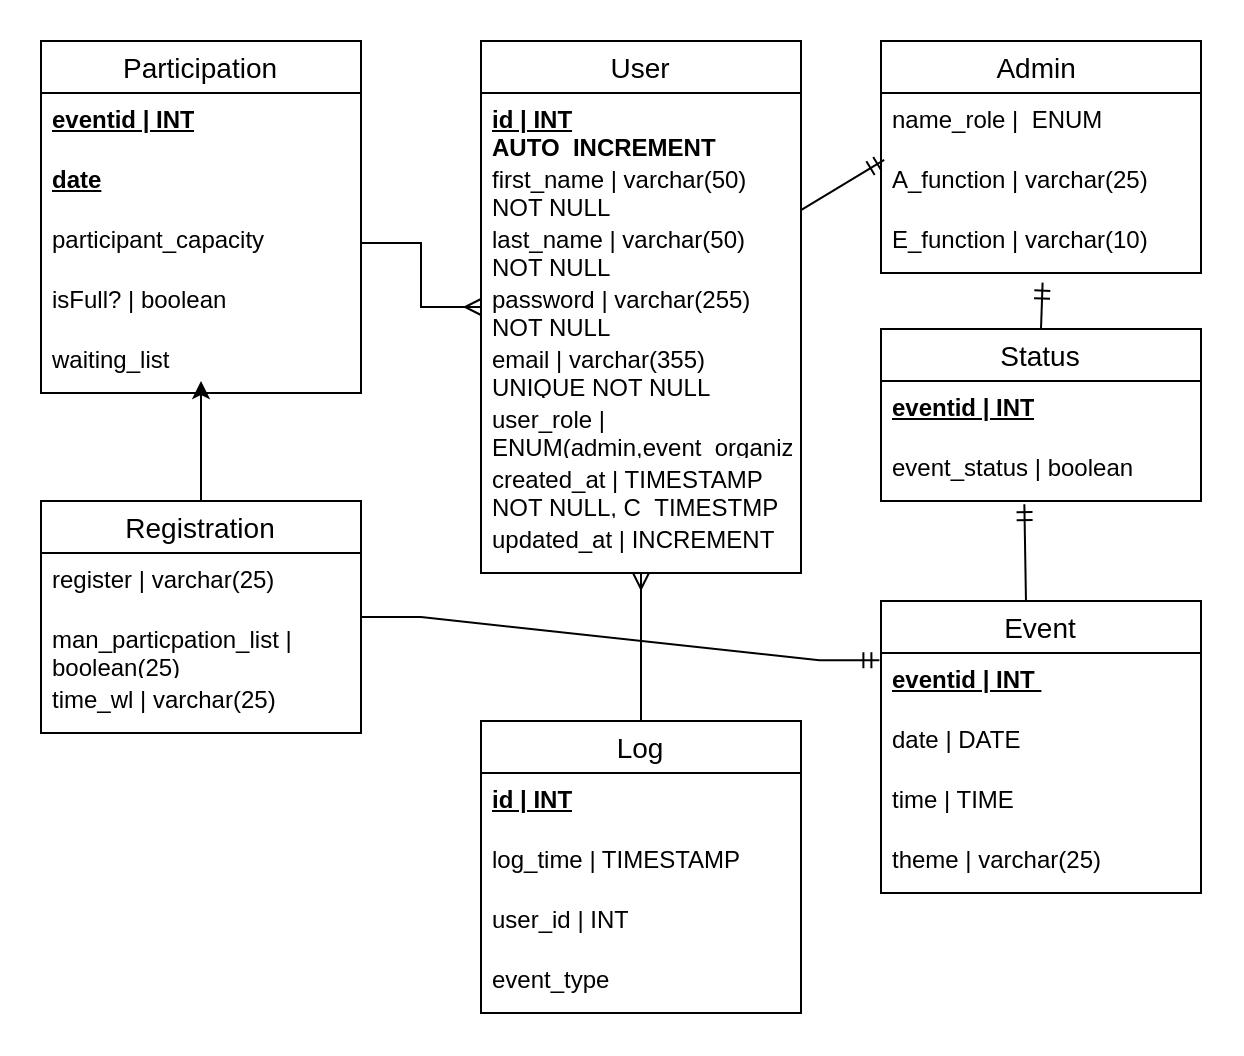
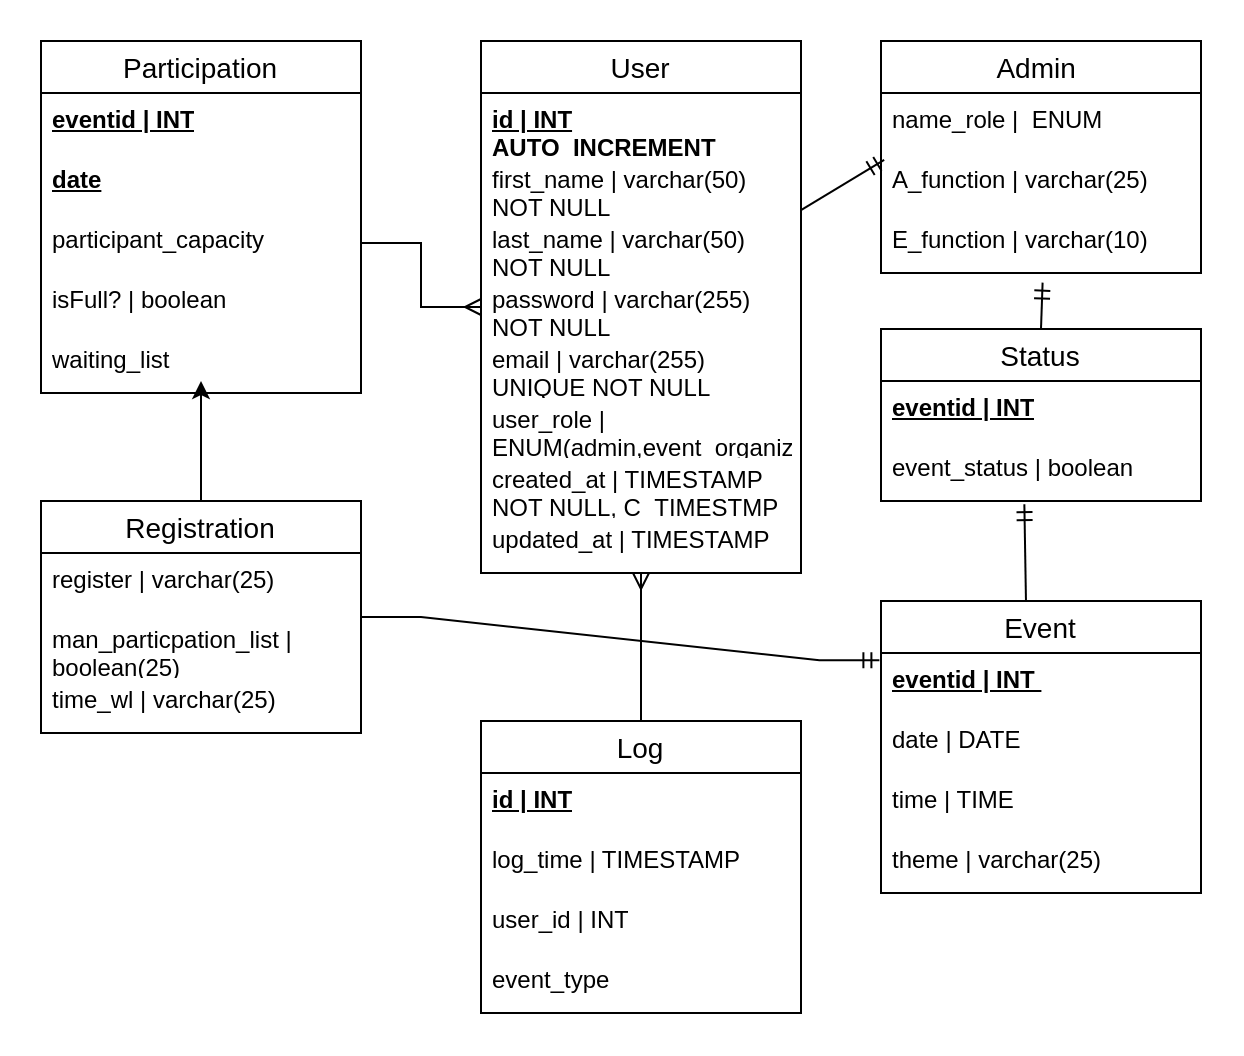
node "email | varchar(355) UNIQUE NOT NULL": label "email | varchar(355) UNIQUE NOT NULL" -> "email | varchar(255) UNIQUE NOT NULL"
node "updated_at | INCREMENT": label "updated_at | INCREMENT" -> "updated_at | TIMESTAMP"
